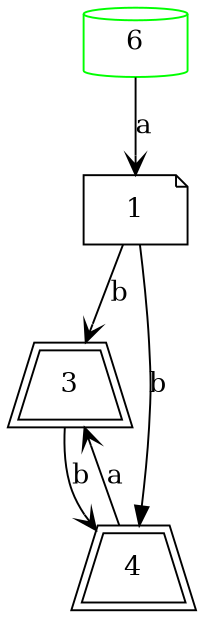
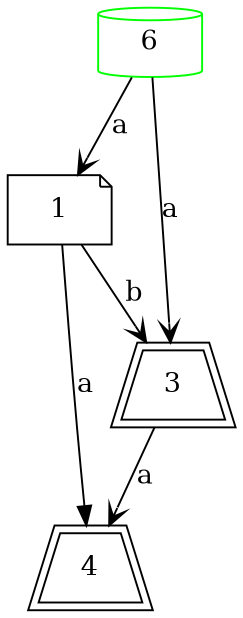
edge "1" -> "4": label "b" -> "a"
edge "3" -> "4": label "b" -> "a"
edge "4" -> "3": now "6" -> "3"
